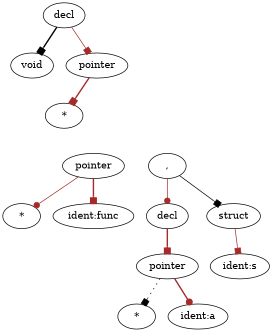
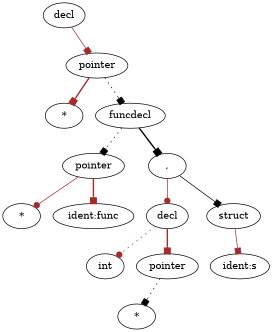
node "void": removed
node "funcdecl": added
node "int": added
node "ident:a": removed
